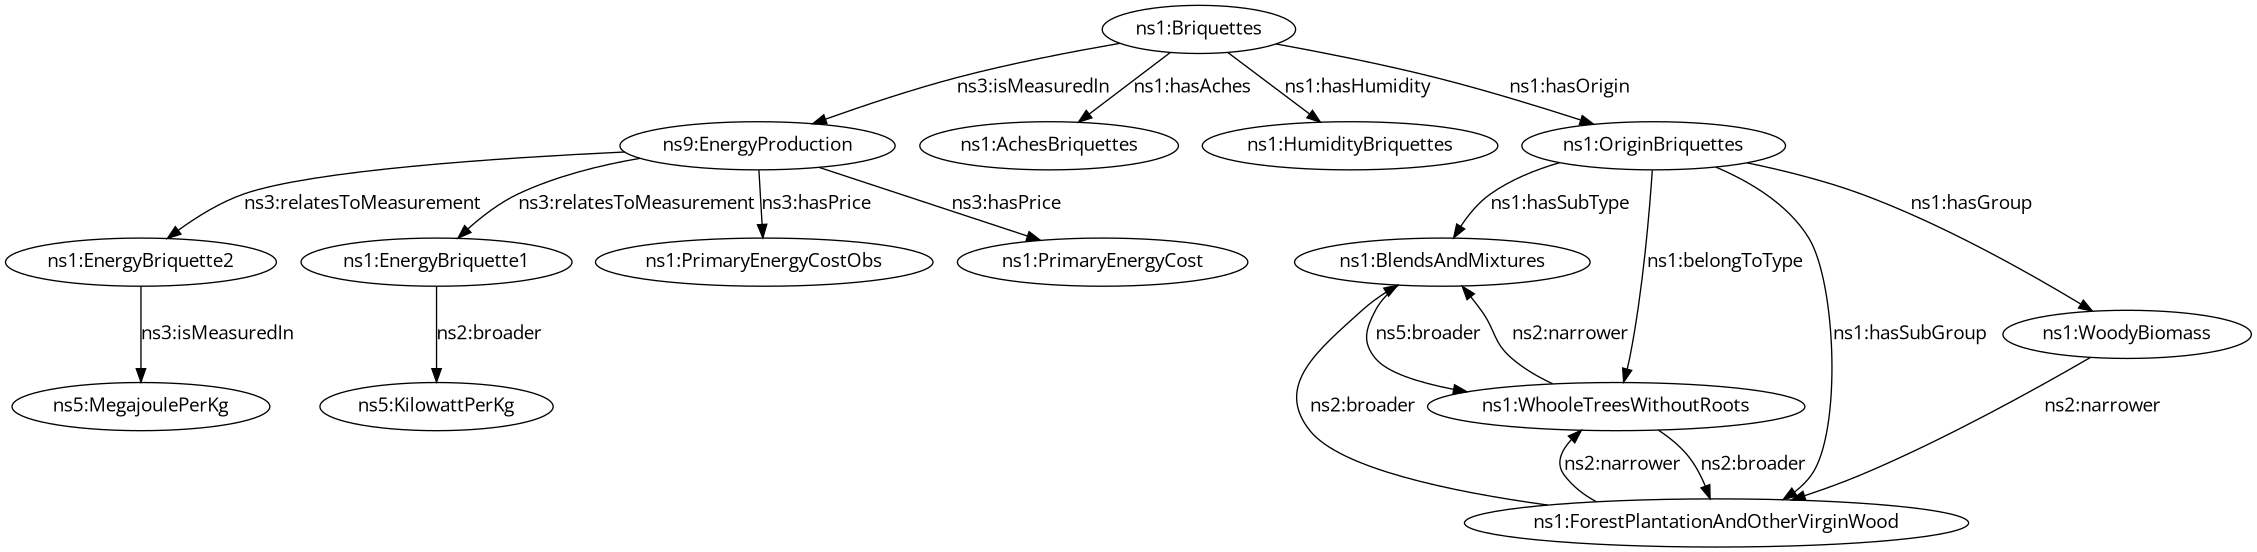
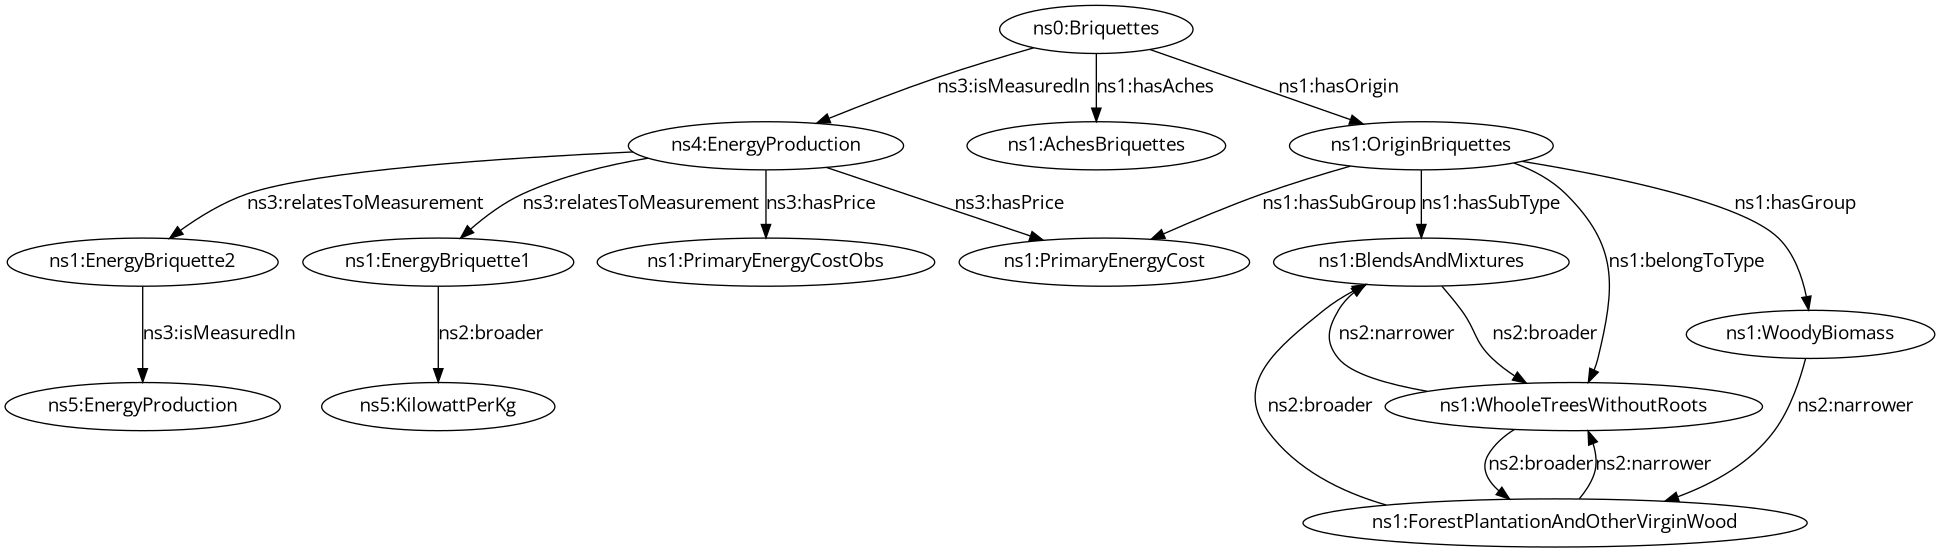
node "ns1:Briquettes": label "ns1:Briquettes" -> "ns0:Briquettes"
node "ns9:EnergyProduction": label "ns9:EnergyProduction" -> "ns4:EnergyProduction"
node "ns1:HumidityBriquettes": removed
edge "ns1:OriginBriquettes" -> "ns1:ForestPlantationAndOtherVirginWood": now "ns1:OriginBriquettes" -> "ns1:PrimaryEnergyCost"
edge "ns1:BlendsAndMixtures" -> "ns1:WhooleTreesWithoutRoots": label "ns5:broader" -> "ns2:broader"
node "ns5:MegajoulePerKg": label "ns5:MegajoulePerKg" -> "ns5:EnergyProduction"
